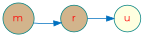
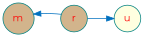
edge "m" -> "r": reversed
